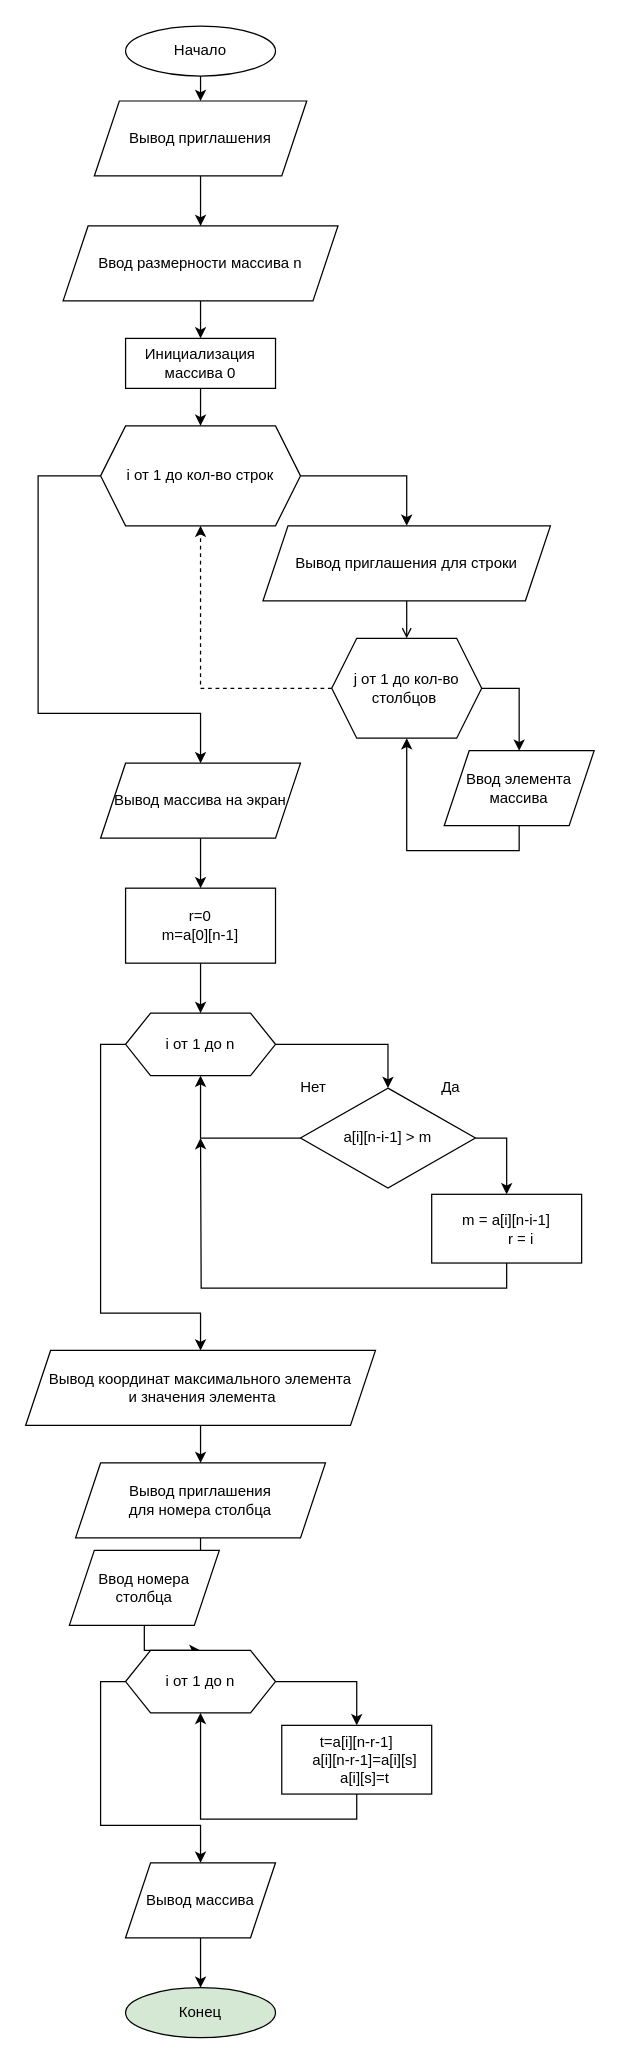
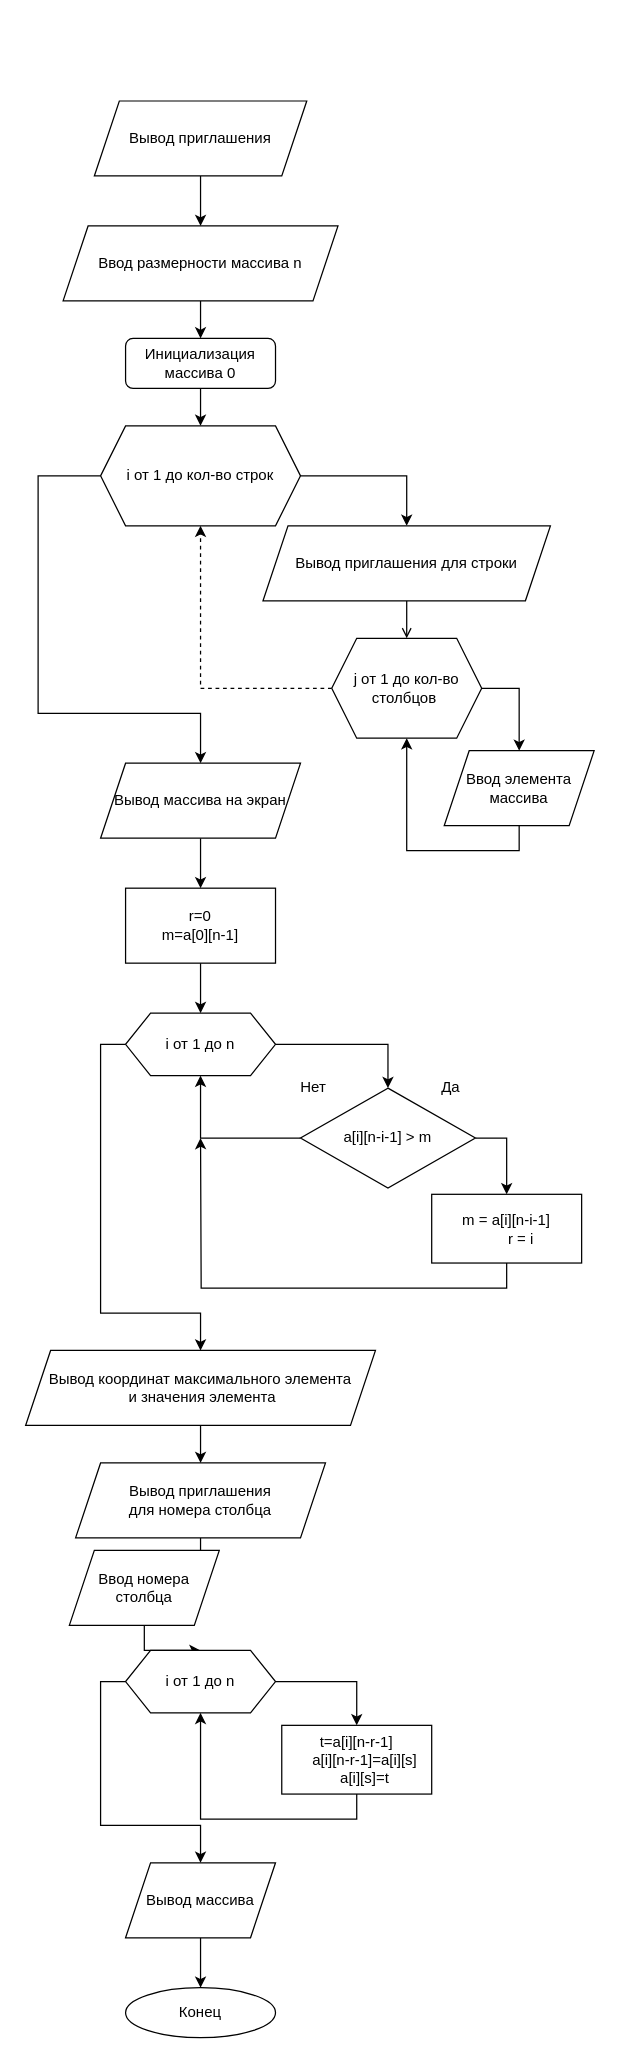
node "Начало": removed
edge "Начало" -> "Вывод приглашения": removed
node "Инициализация массива 0": shape rectangle -> rounded rectangle
node "Конец": fillcolor #d5e8d4 -> #ffffff
